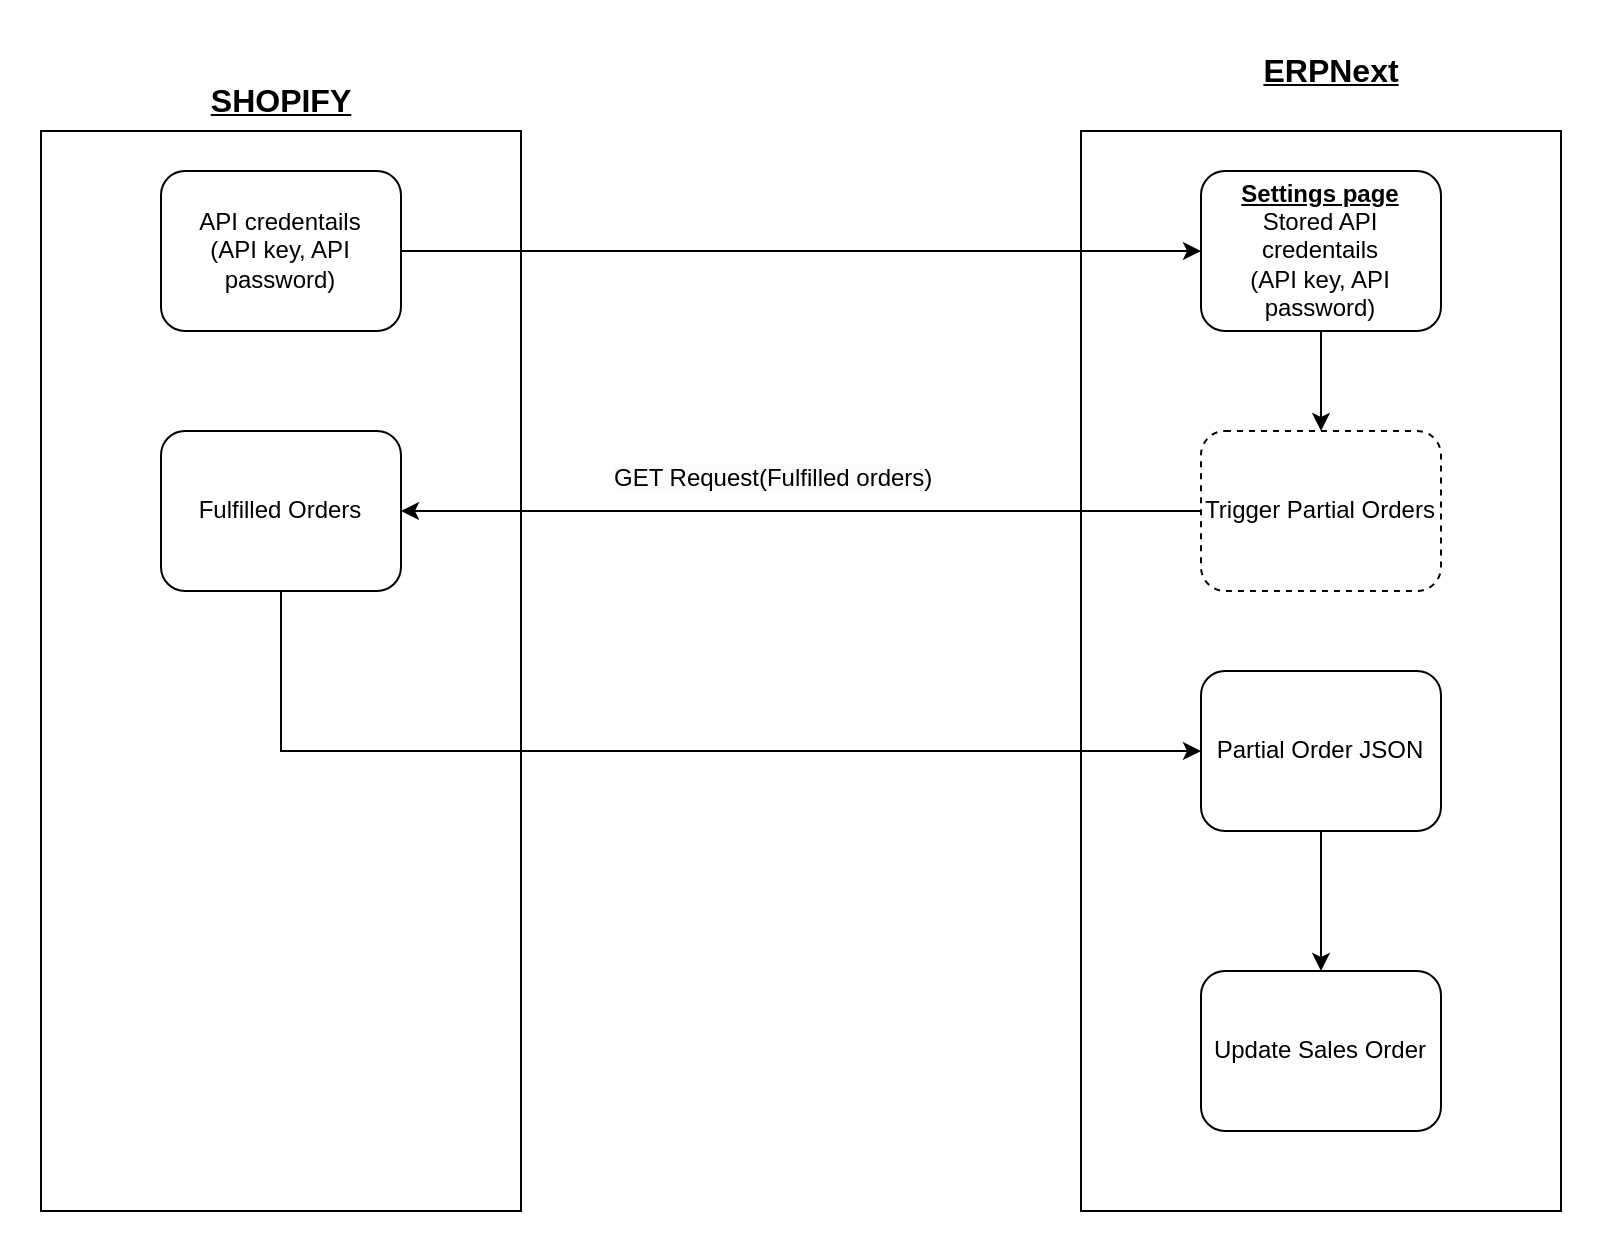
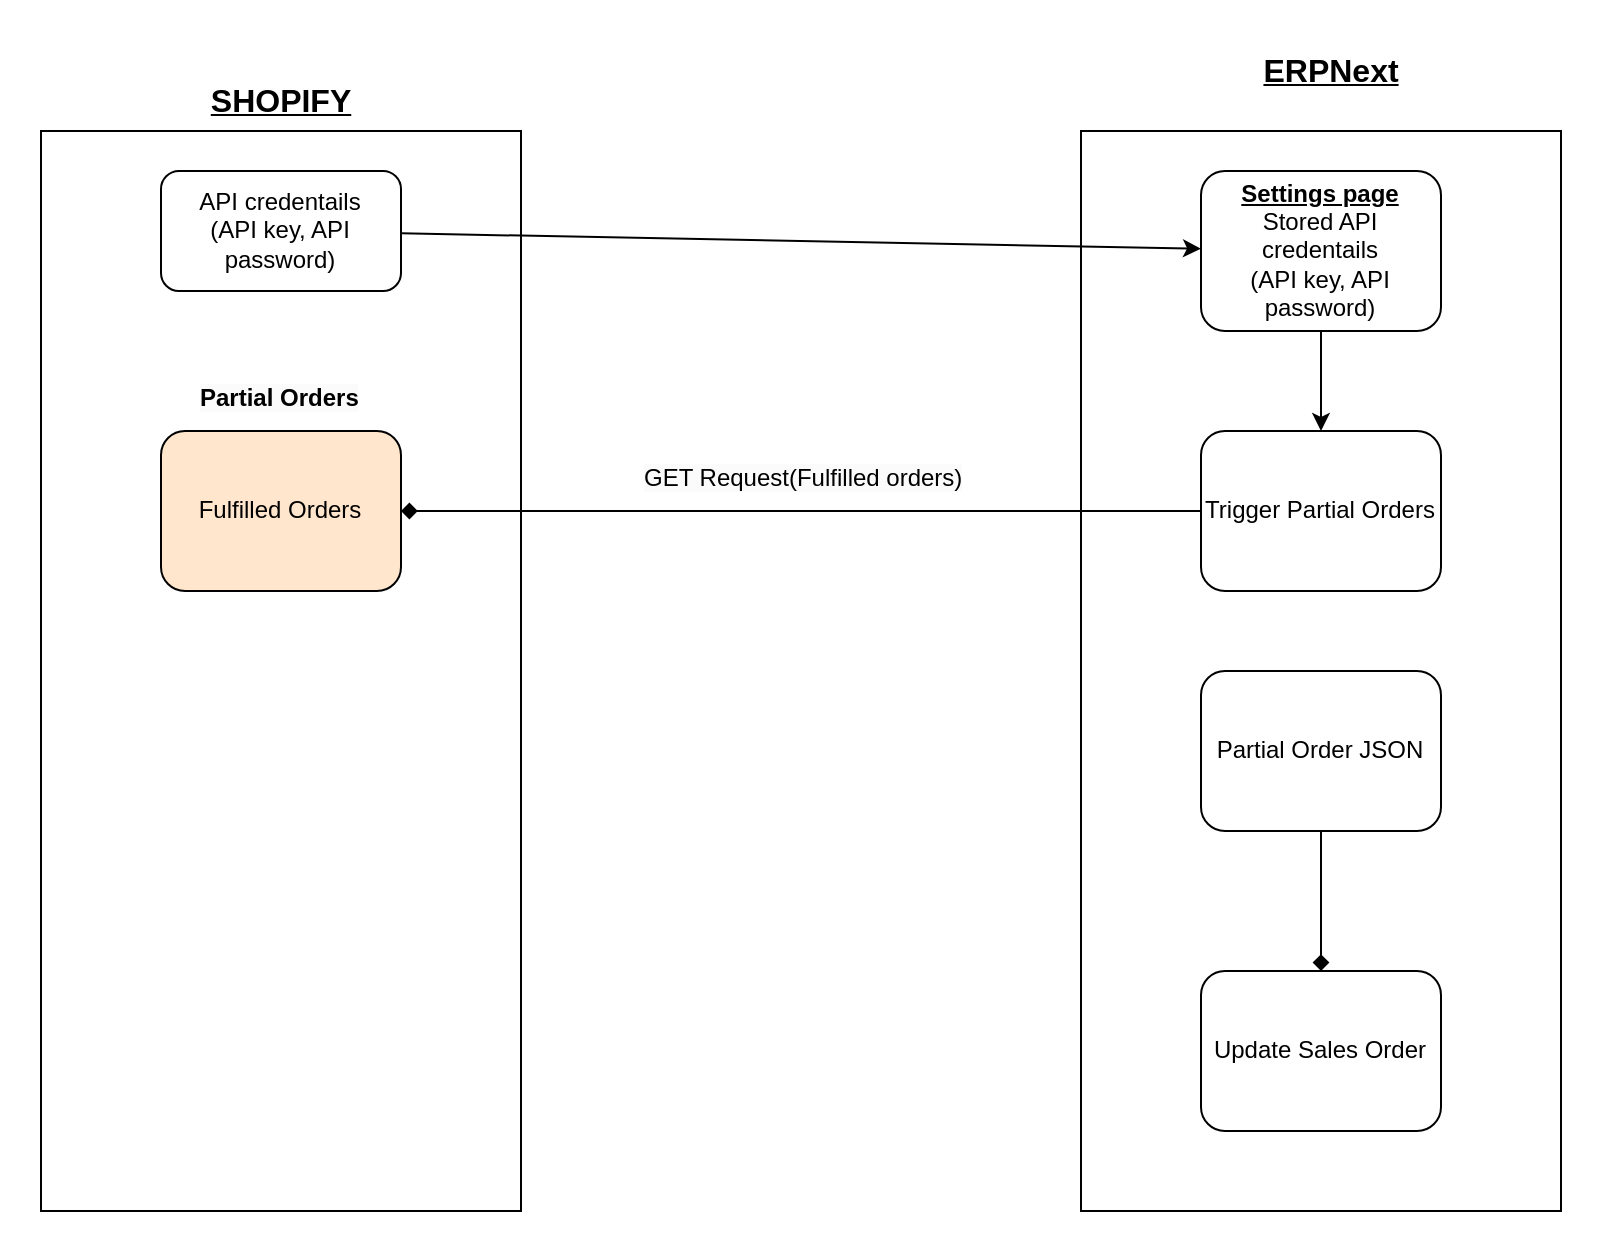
node "API credentails (API key, API password)": size 240x160 -> 240x120
node "Partial Orders": added
node "GET Request(Fulfilled orders)": moved (781, 491) -> (811, 491)
node "Fulfilled Orders": fillcolor #ffffff -> #ffe6cc
edge "Trigger Partial Orders" -> "Fulfilled Orders": arrowhead classic -> diamond
node "Trigger Partial Orders": style dashed -> solid
edge "Fulfilled Orders" -> "Partial Order JSON": removed
edge "Partial Order JSON" -> "Update Sales Order": arrowhead classic -> diamond
